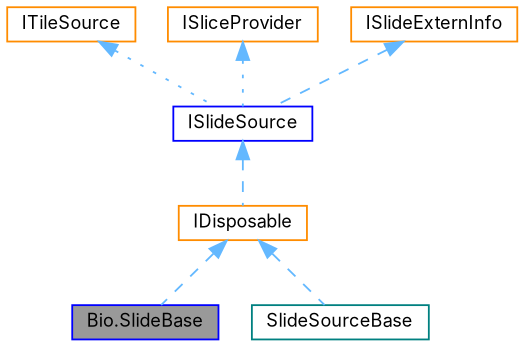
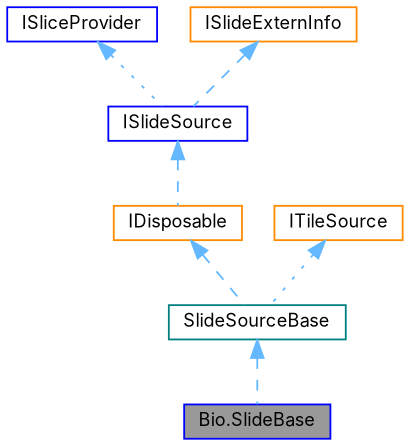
node "ISliceProvider": color darkorange -> blue
edge "ISlideSource" -> "ITileSource": now "SlideSourceBase" -> "ITileSource"
edge "Bio.SlideBase" -> "IDisposable": now "Bio.SlideBase" -> "SlideSourceBase"
